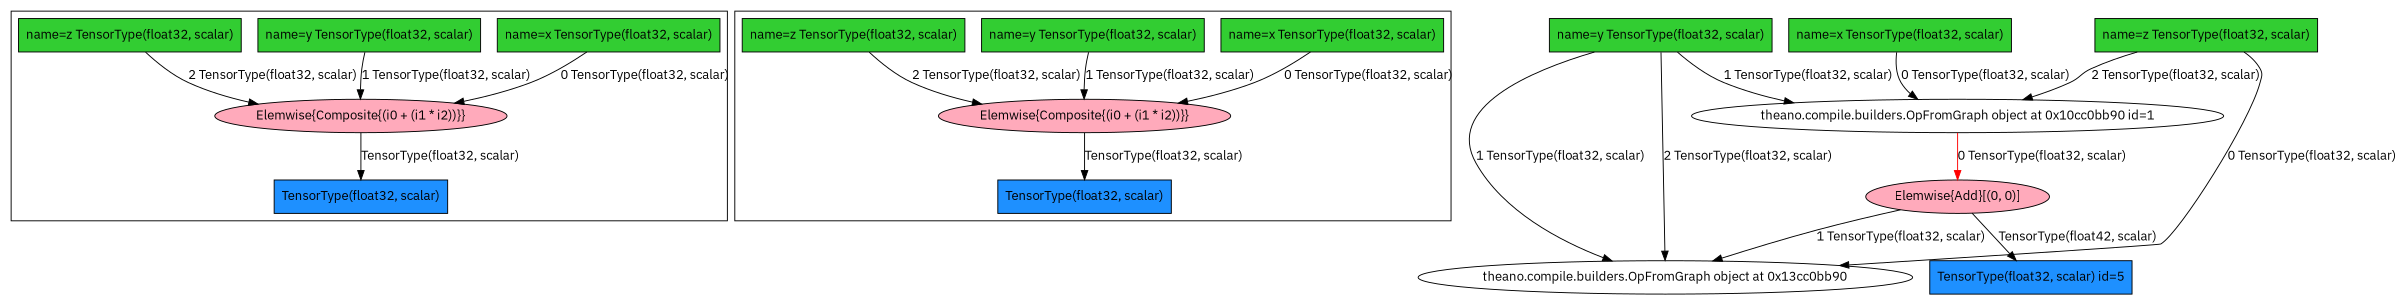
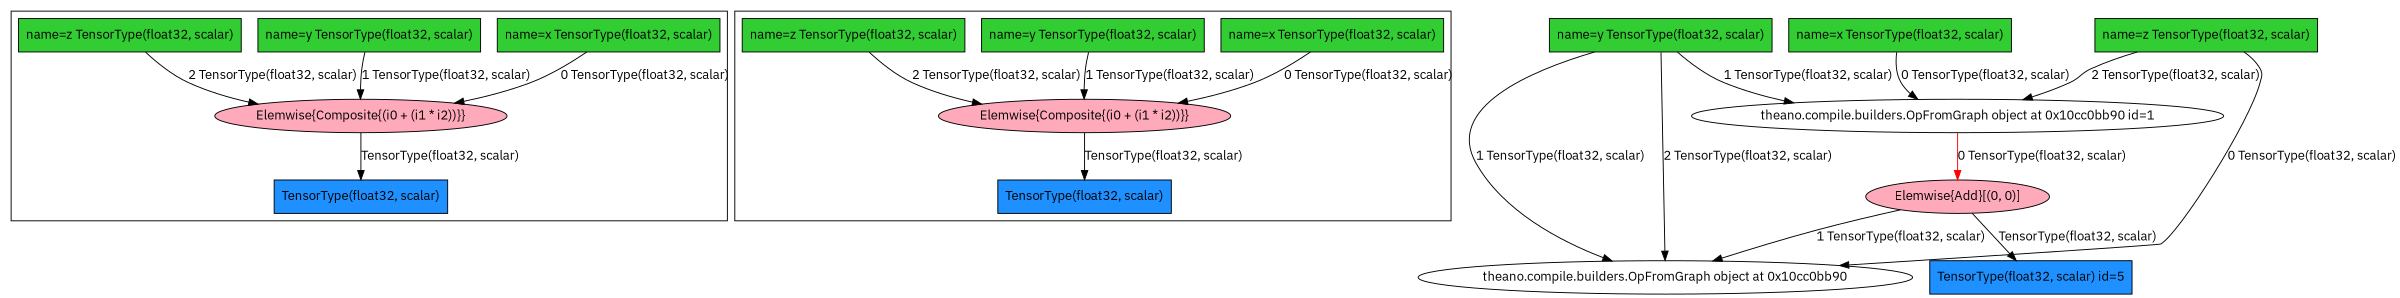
edge "Elemwise{Add}[(0, 0)]" -> "TensorType(float32, scalar) id=5": label "TensorType(float42, scalar)" -> "TensorType(float32, scalar)"
node "theano.compile.builders.OpFromGraph object at 0x13cc0bb90": label "theano.compile.builders.OpFromGraph object at 0x13cc0bb90" -> "theano.compile.builders.OpFromGraph object at 0x10cc0bb90"
